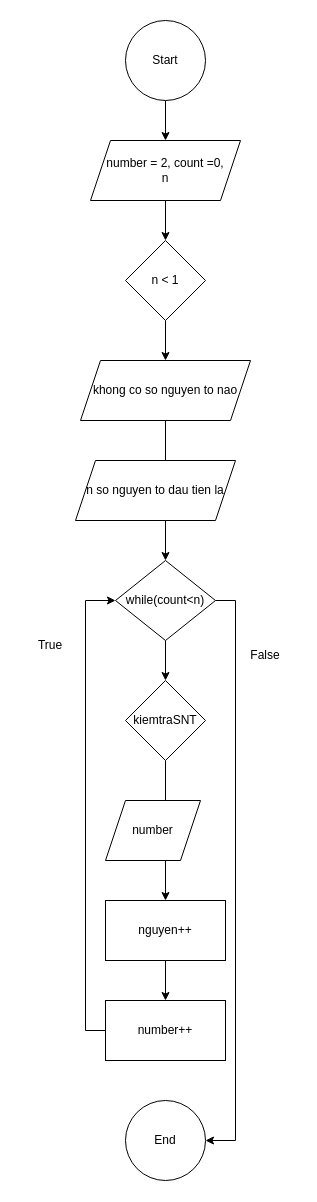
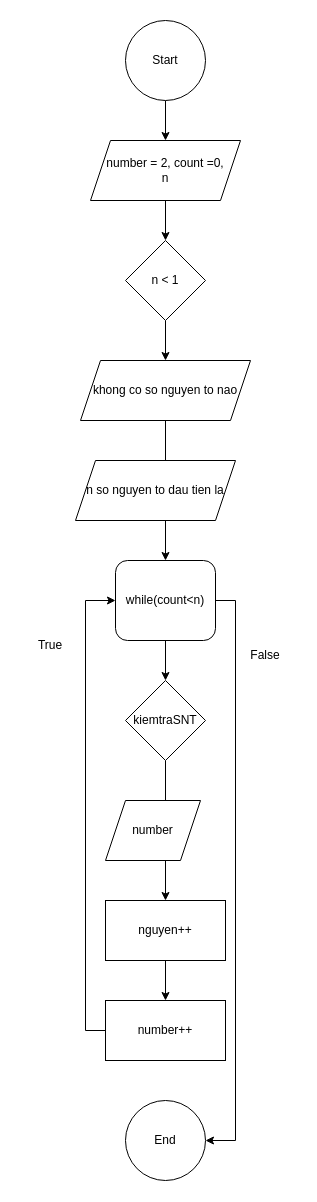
node "while(count<n)": shape diamond -> rounded rectangle
